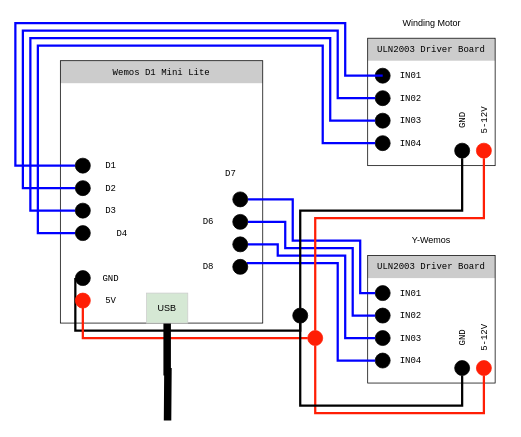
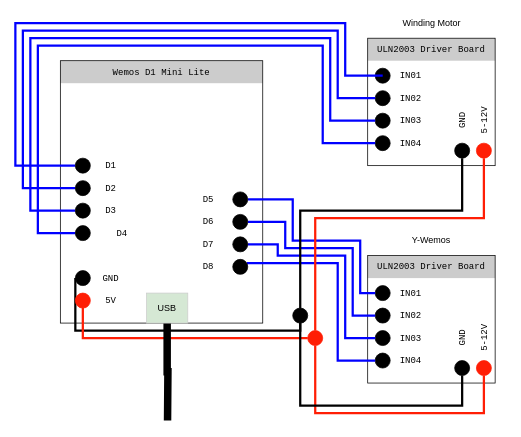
node "D7": moved (231, 173) -> (209, 244)
node "D5": added
